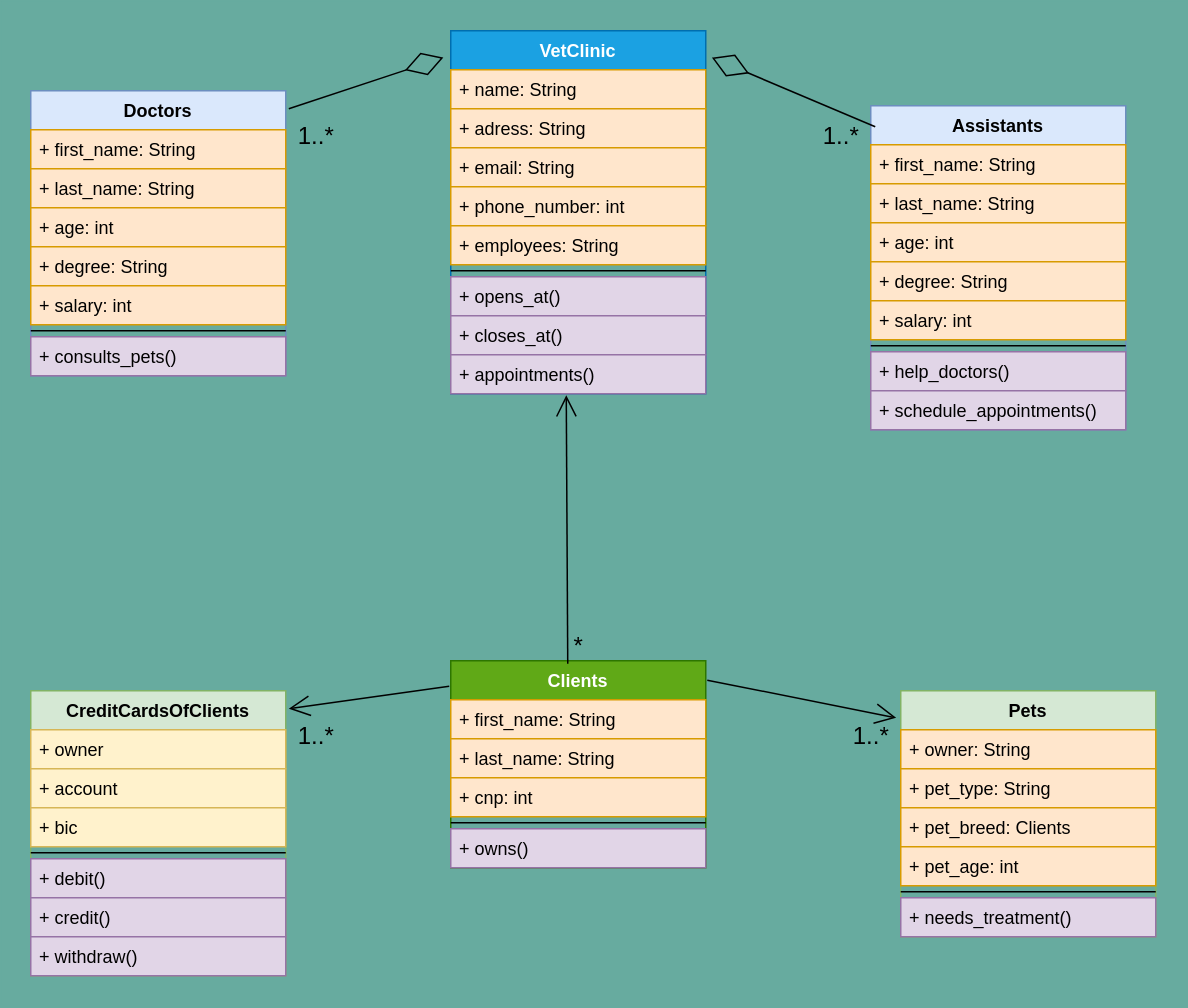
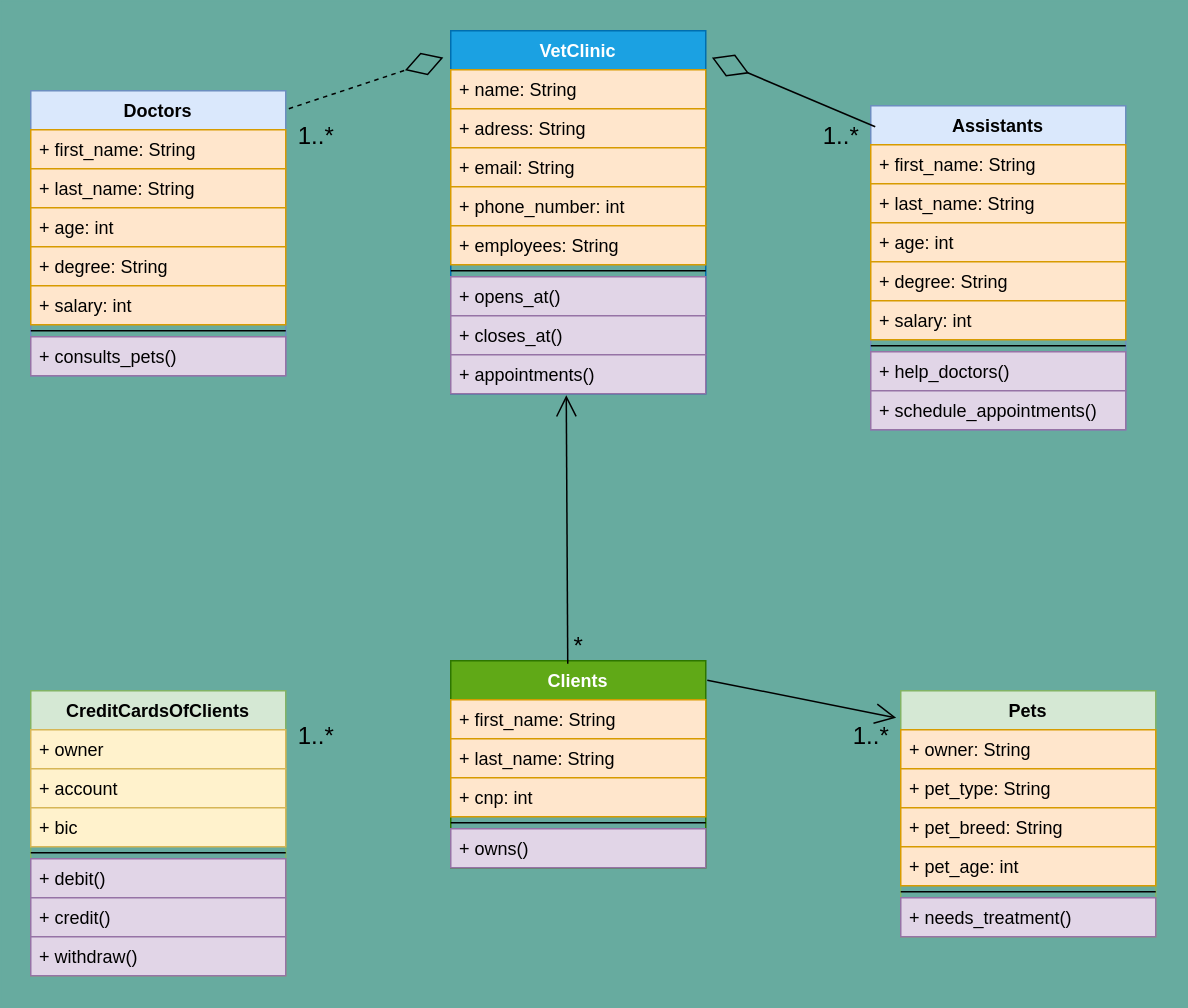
edge "Doctors" -> "VetClinic": style solid -> dashed
edge "Clients" -> "CreditCardsOfClients": removed
node "+ pet_breed: Clients": label "+ pet_breed: Clients" -> "+ pet_breed: String"
